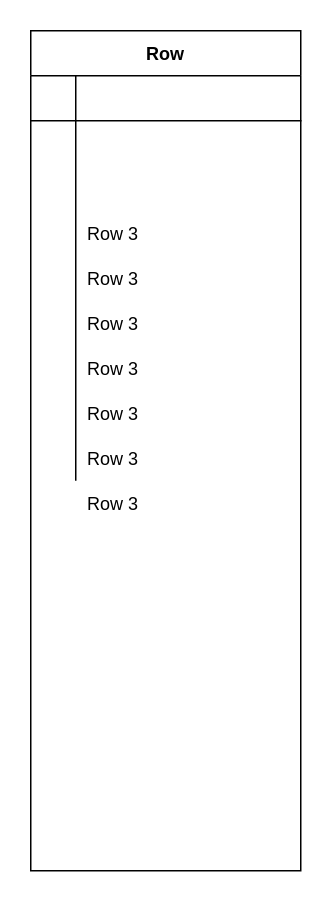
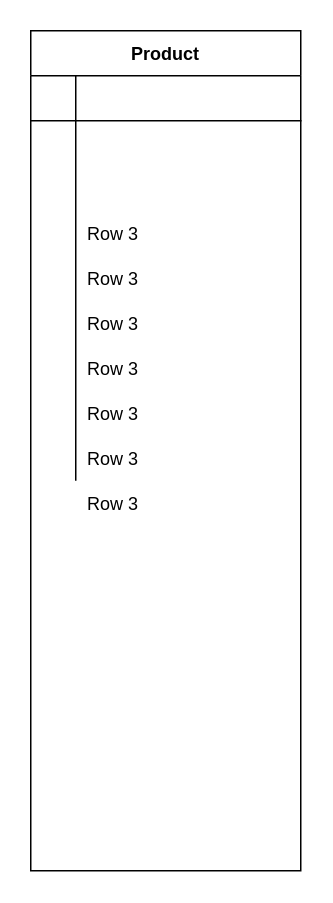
node "Row": label "Row" -> "Product"
